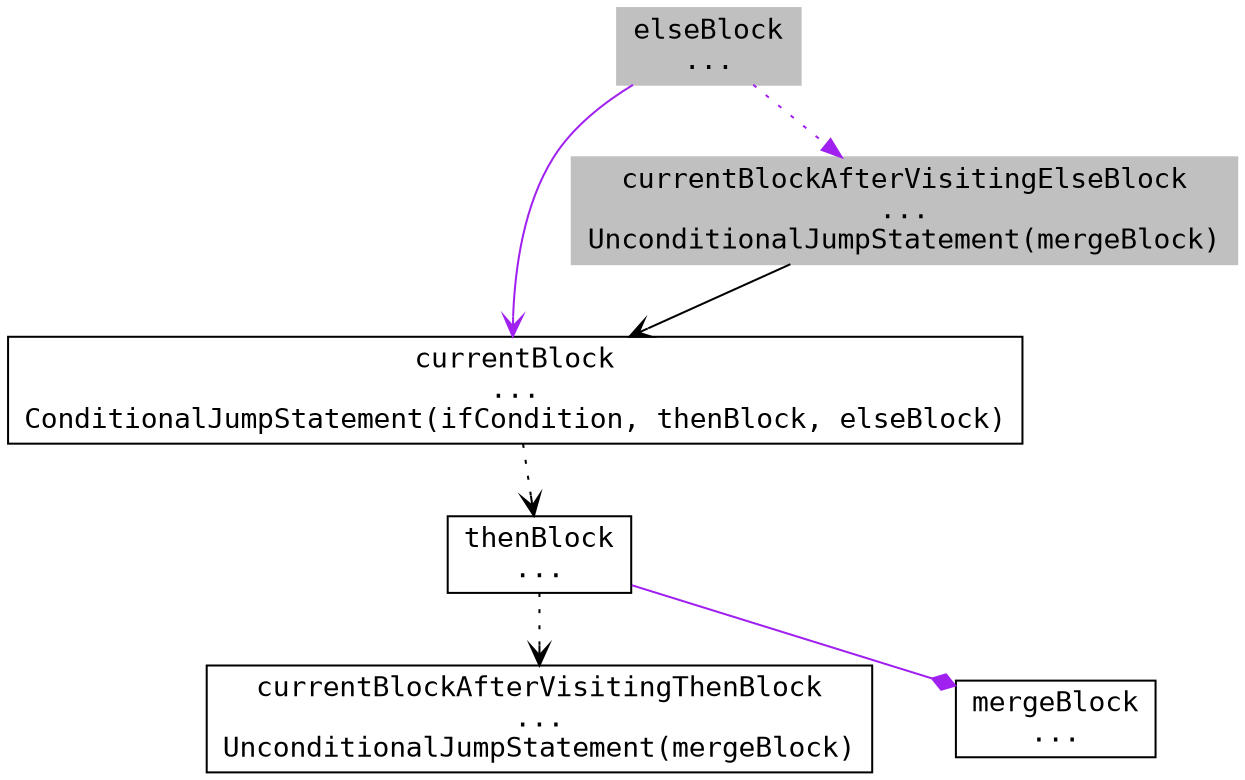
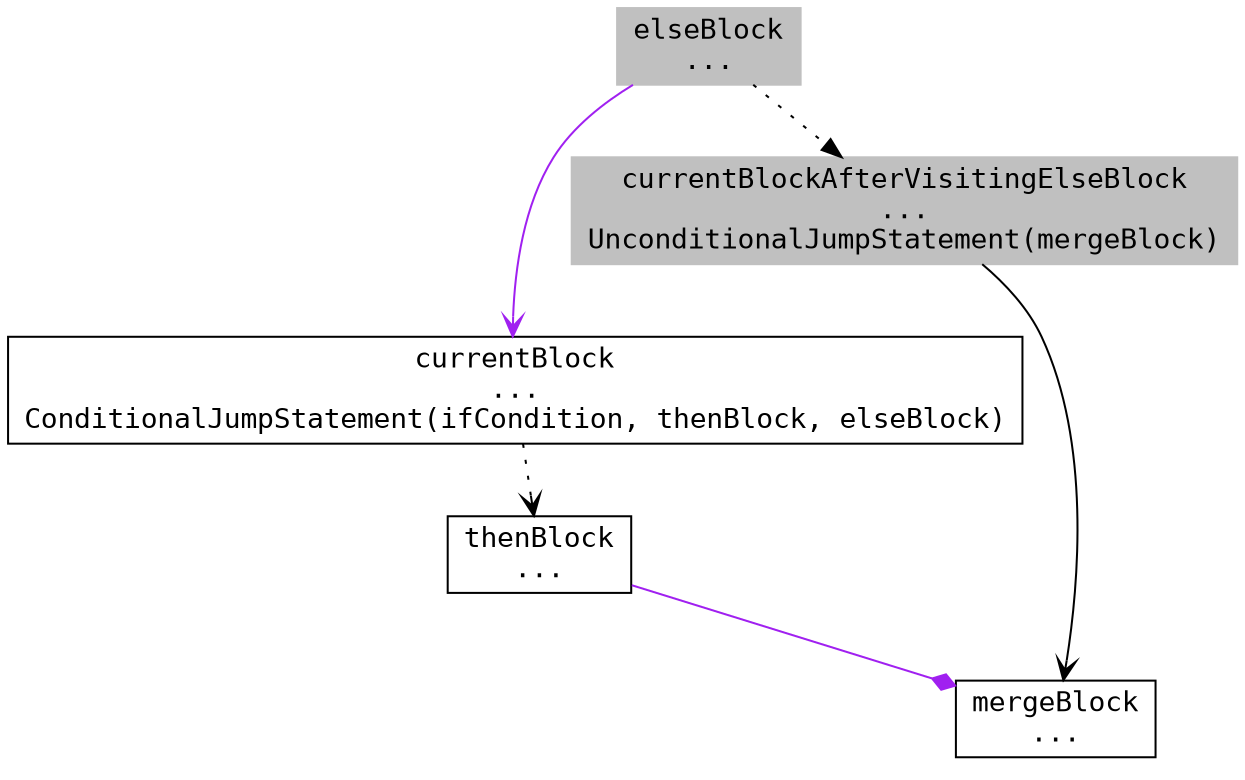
edge "elseBlock" -> "currentBlockAfterVisitingElseBlock": color purple -> black
edge "currentBlockAfterVisitingElseBlock" -> "currentBlock": now "currentBlockAfterVisitingElseBlock" -> "mergeBlock"
node "currentBlockAfterVisitingThenBlock": removed
